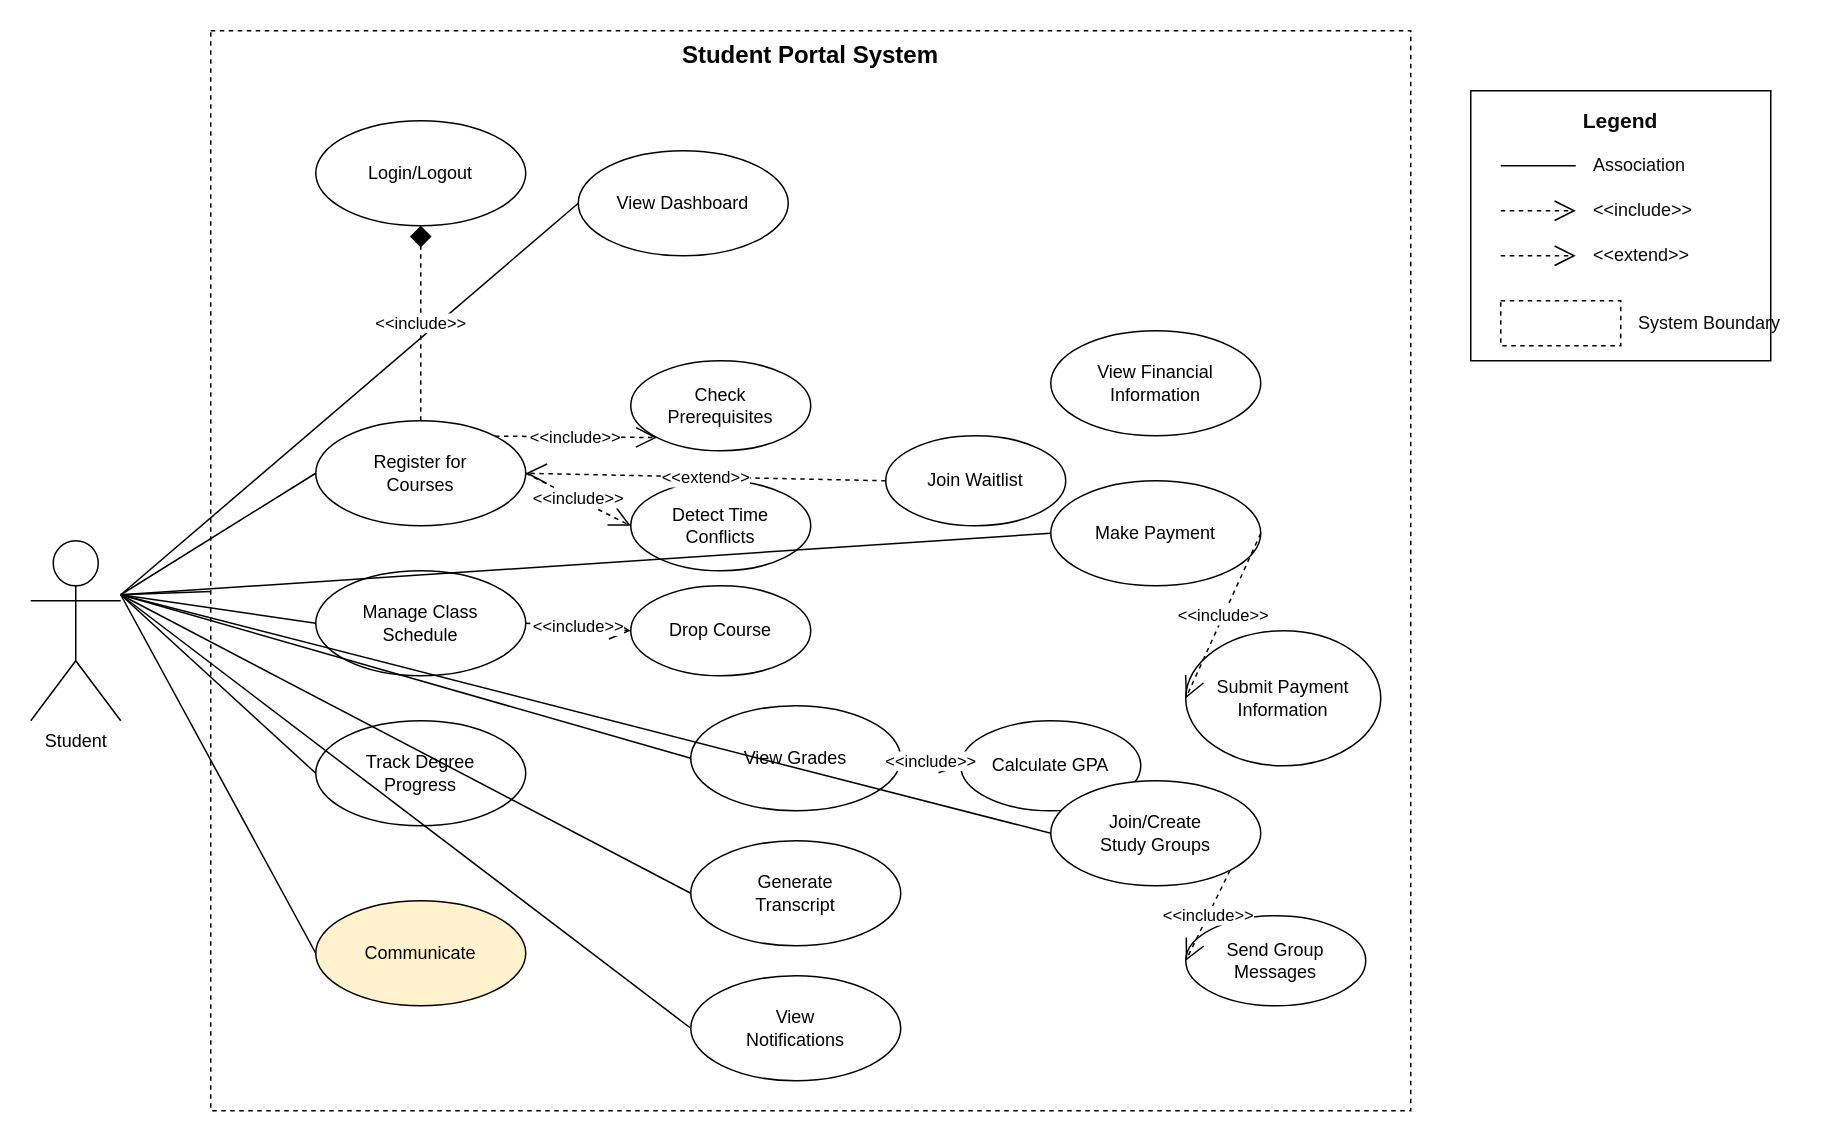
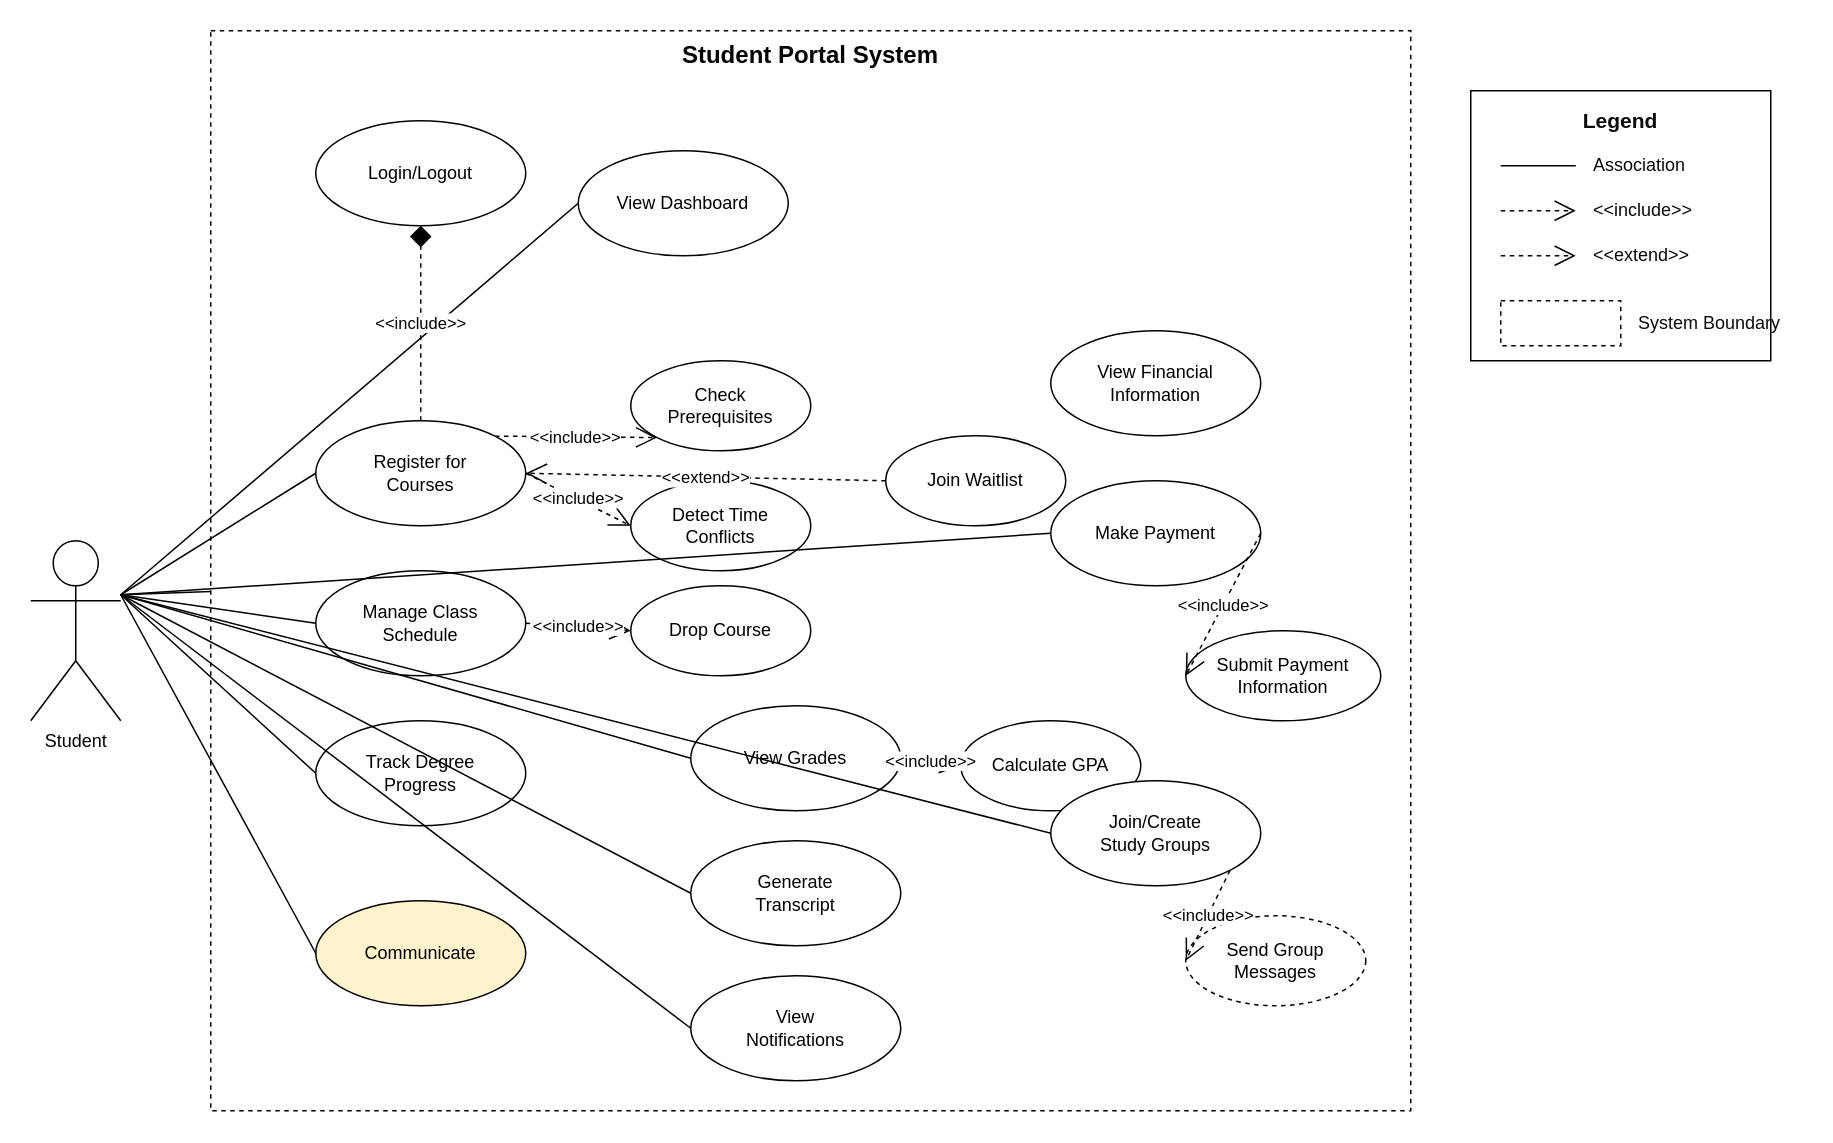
node "Submit Payment Information": size 195x135 -> 195x90
node "Send Group Messages": style solid -> dashed
